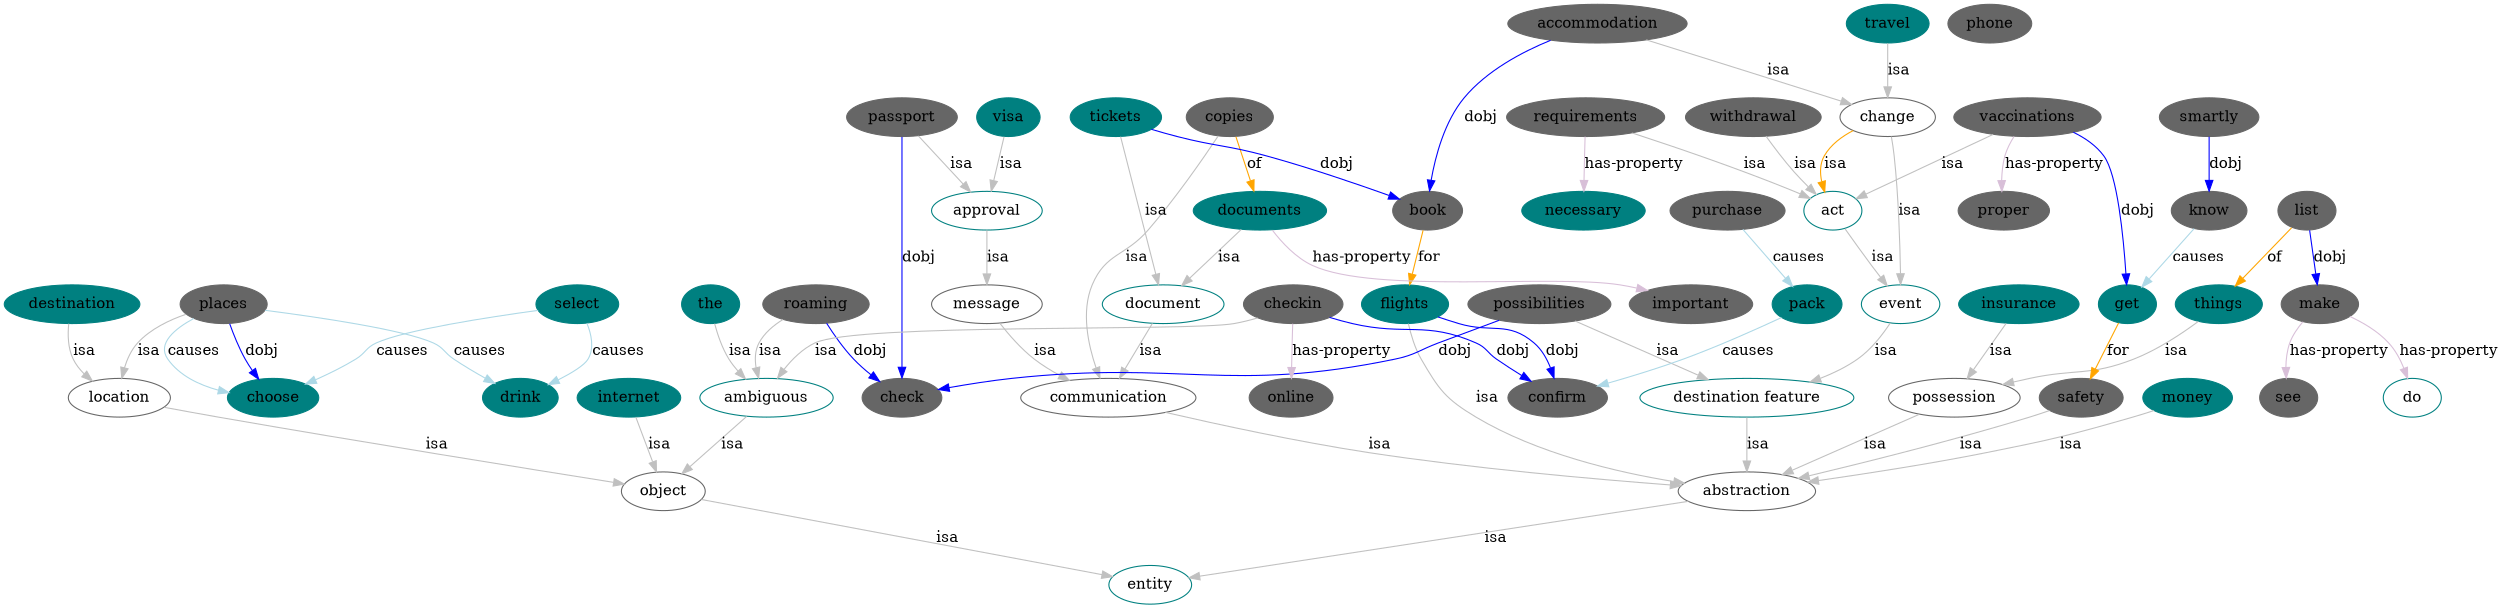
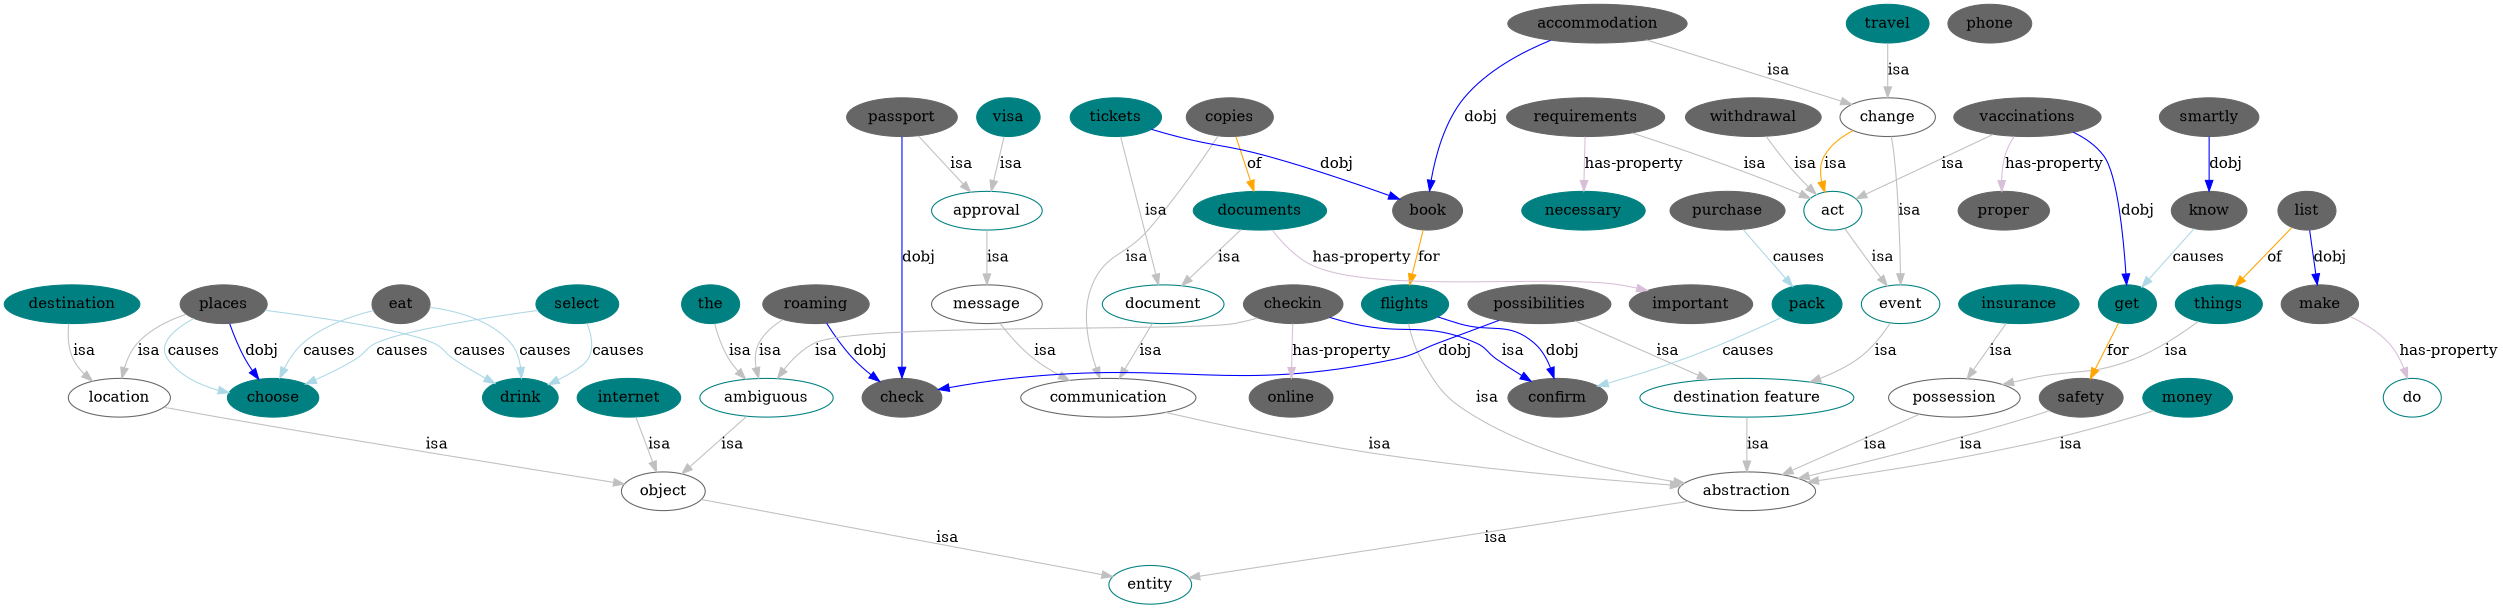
node "eat": added
edge "checkin" -> "confirm": label "dobj" -> "isa"
node "see": removed
